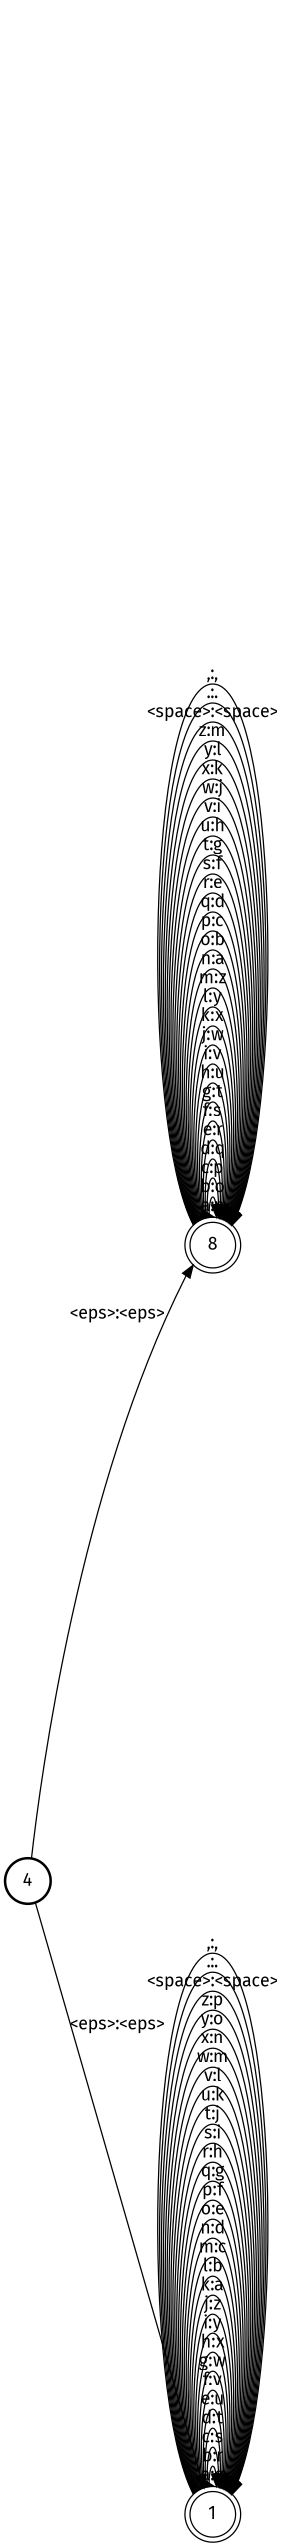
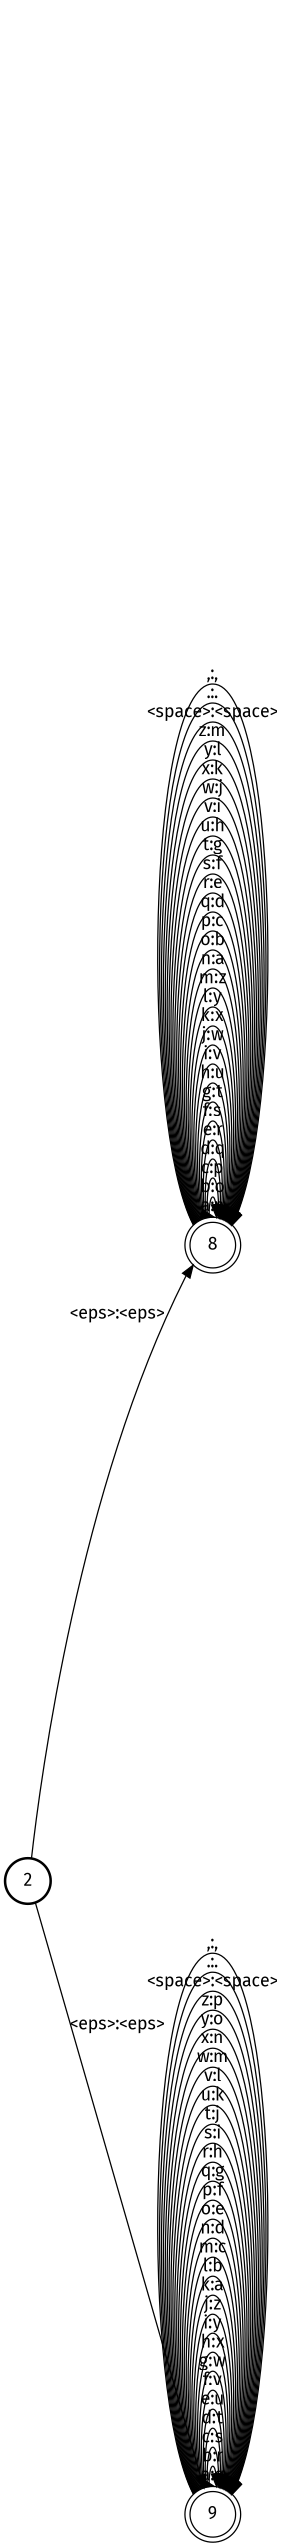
node "4": label "4" -> "2"
node "1": label "1" -> "9"
